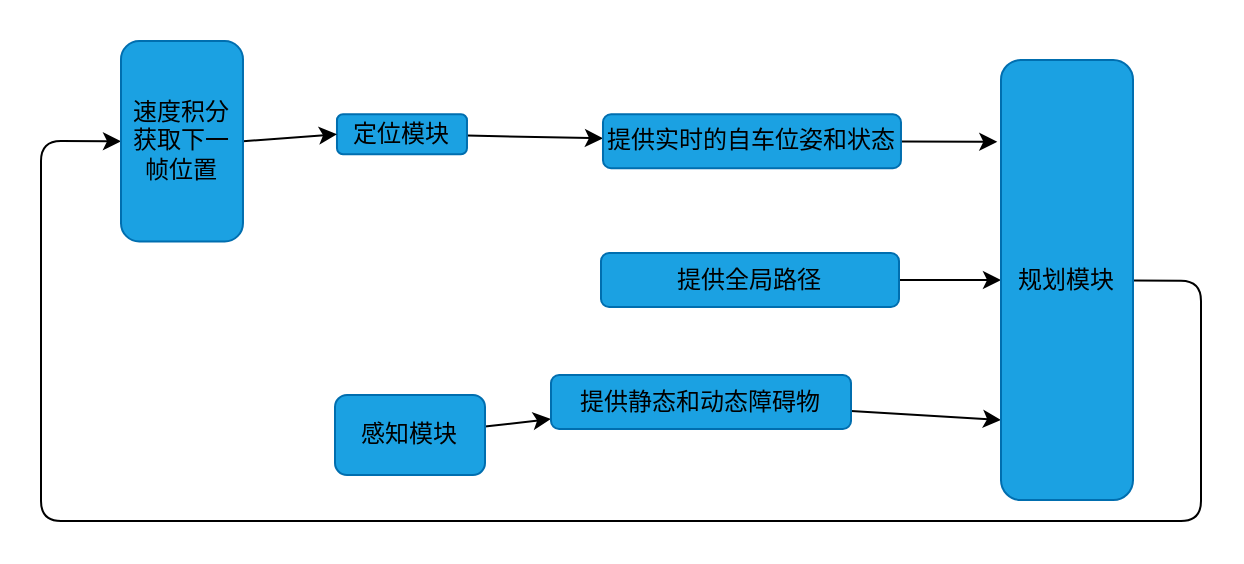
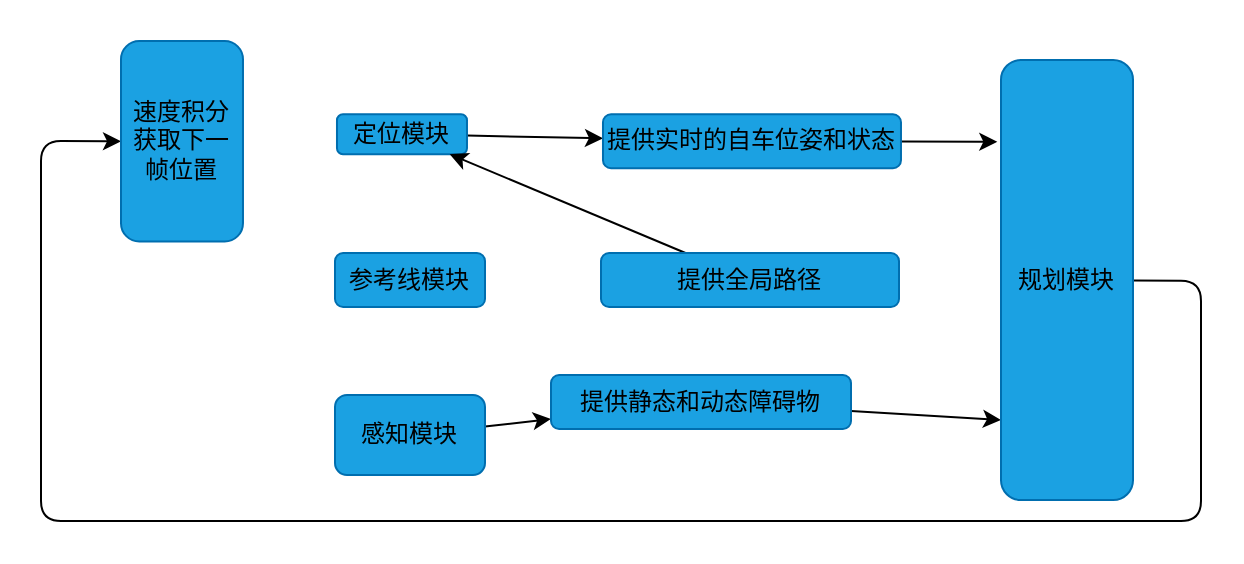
edge "速度积分获取下一帧位置" -> "定位模块": removed
node "参考线模块": added
edge "提供全局路径" -> "规划模块": now "提供全局路径" -> "定位模块"
